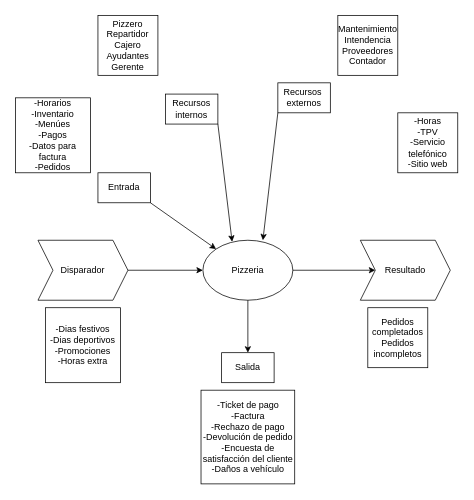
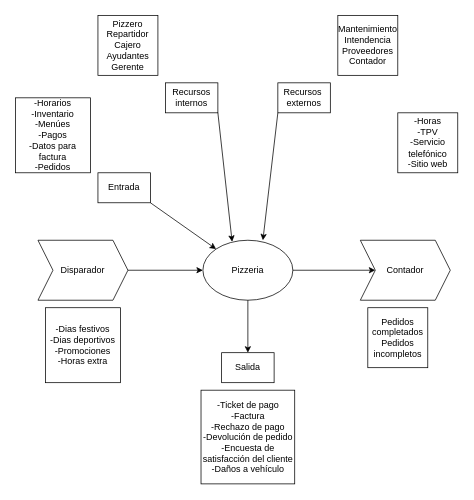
node "Recursos internos": moved (192, 109) -> (192, 98)
node "Resultado": label "Resultado" -> "Contador"
